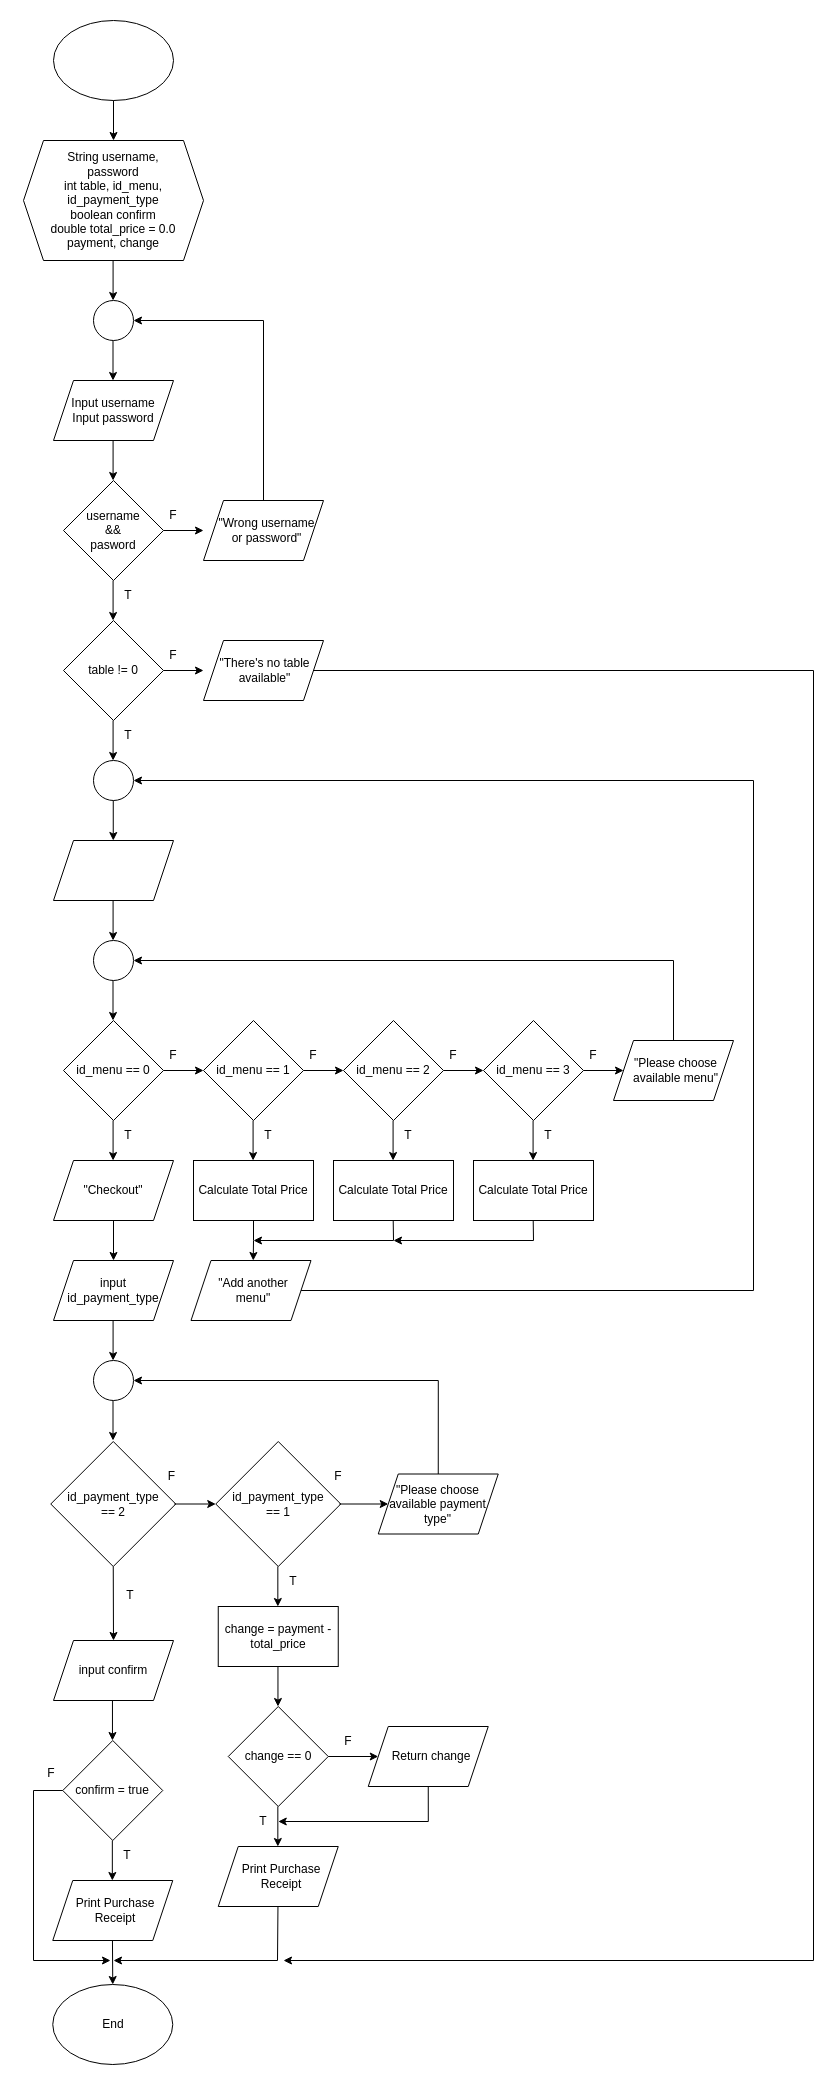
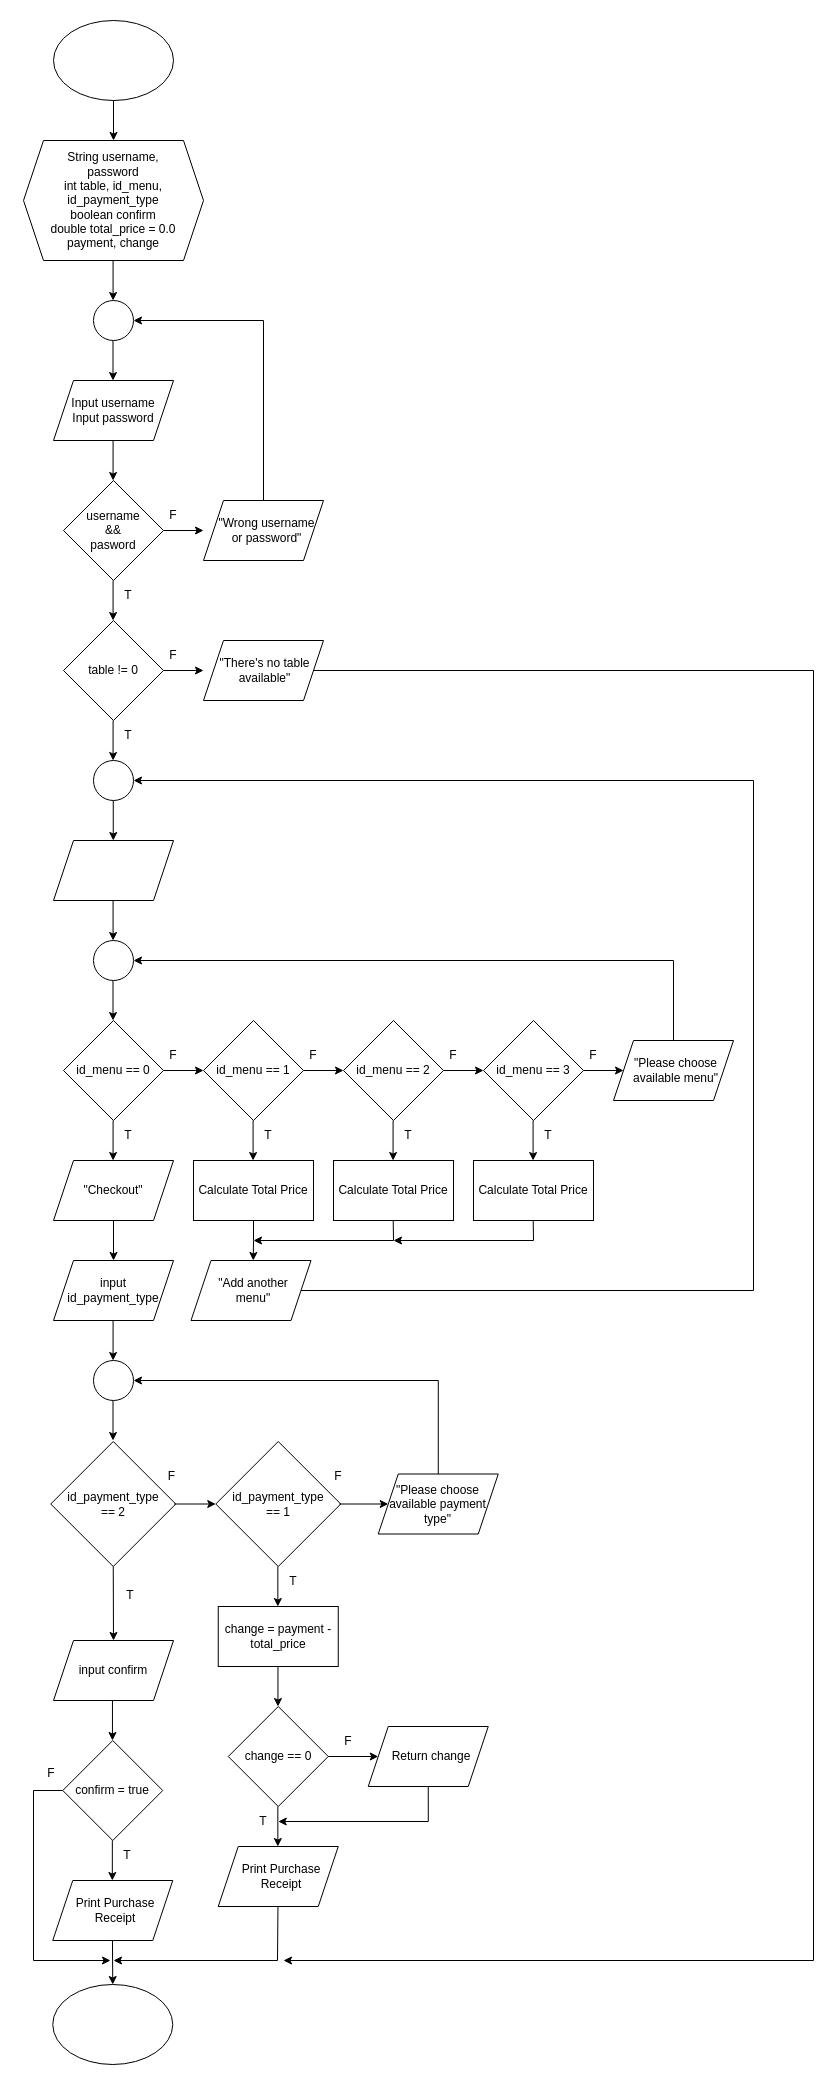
node "End": removed
